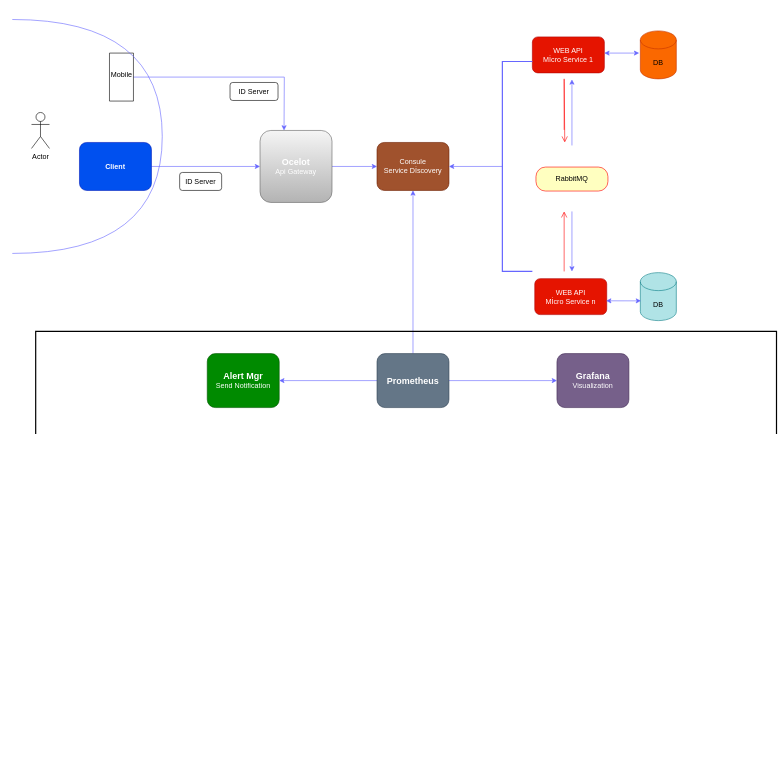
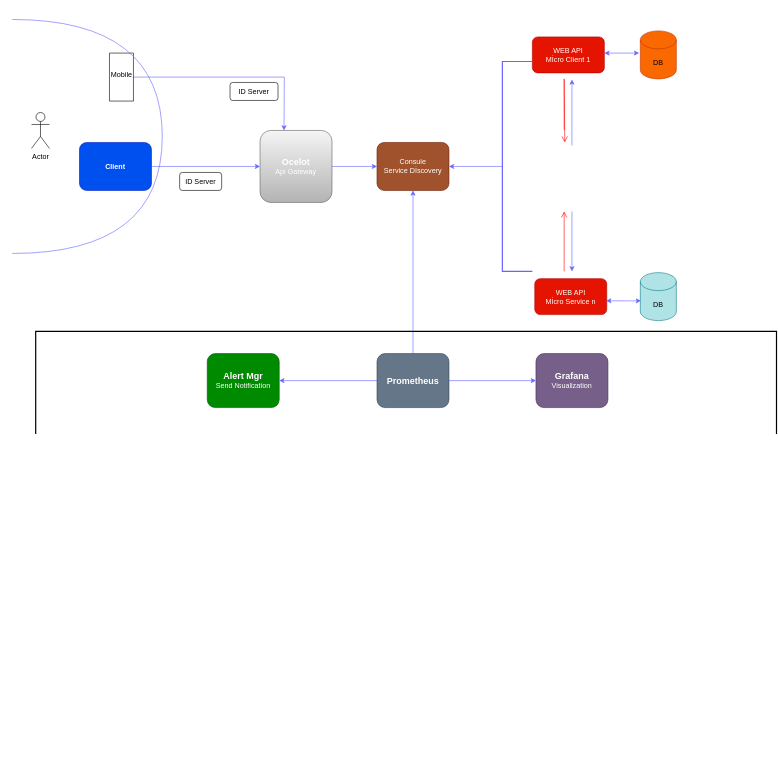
node "WEB API Mİcro Service 1": label "WEB API Mİcro Service 1" -> "WEB API Mİcro Client 1"
node "RabbitMQ": removed
node "Grafana Visualization": moved (593, 381) -> (572, 381)
